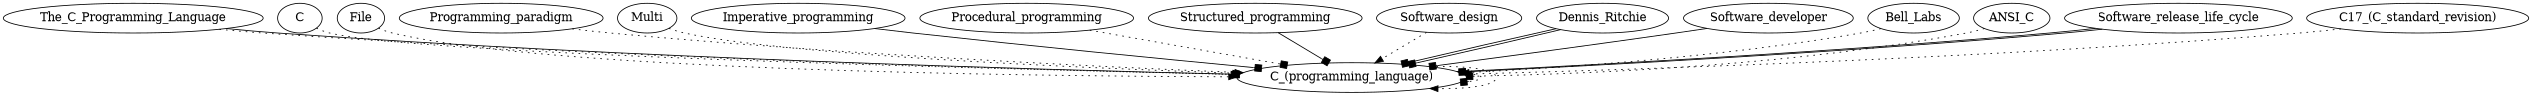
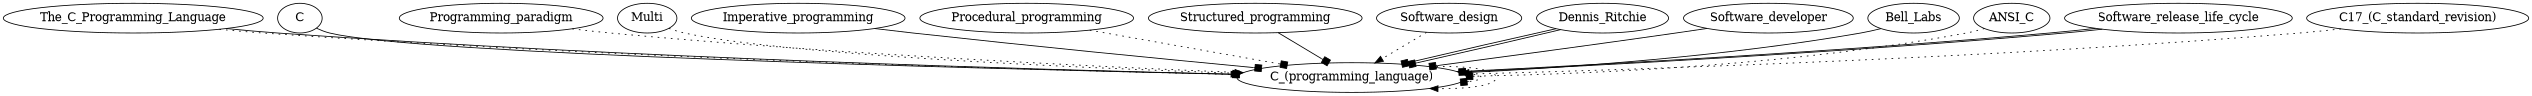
node "File": removed
edge "Bell_Labs" -> "C_(programming_language)": style dotted -> solid
edge "C" -> "C_(programming_language)": style dotted -> solid
